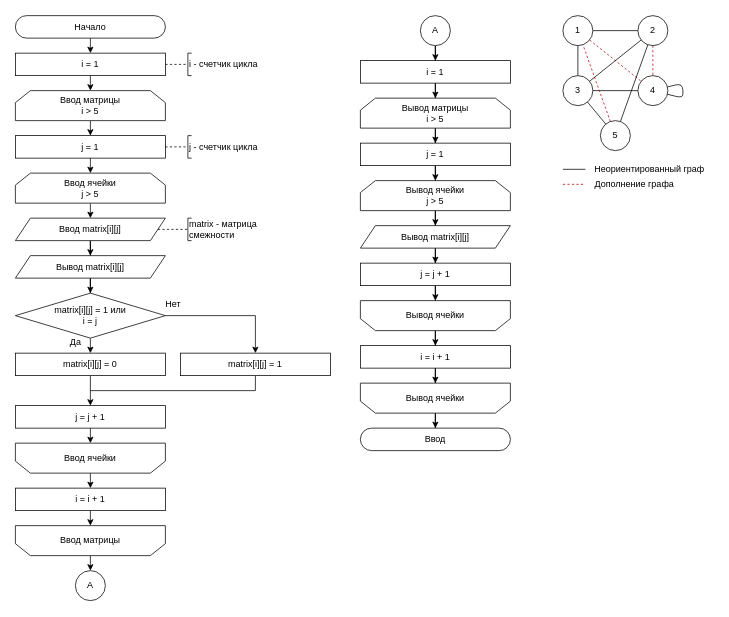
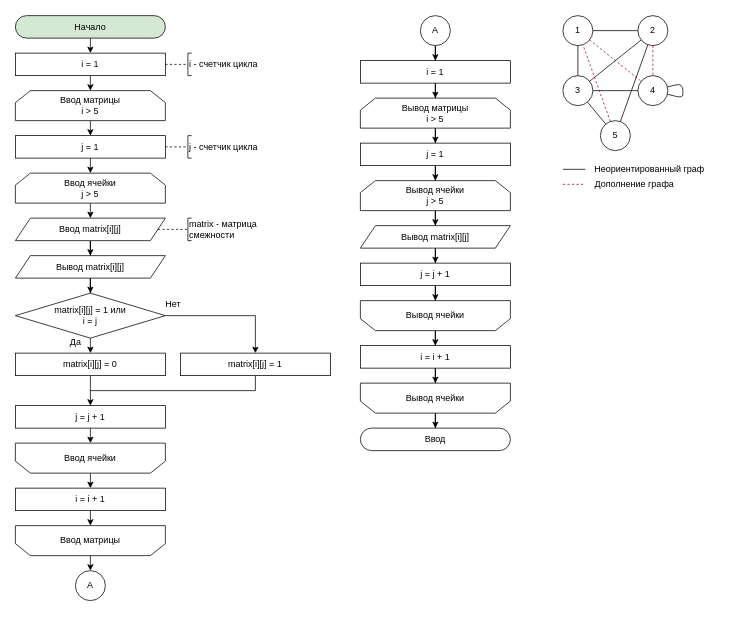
node "Начало": fillcolor #ffffff -> #d5e8d4
